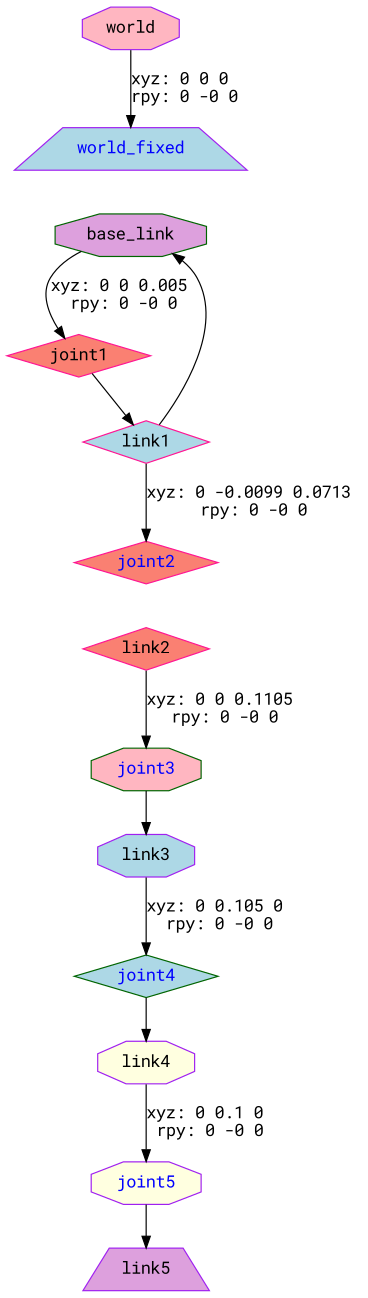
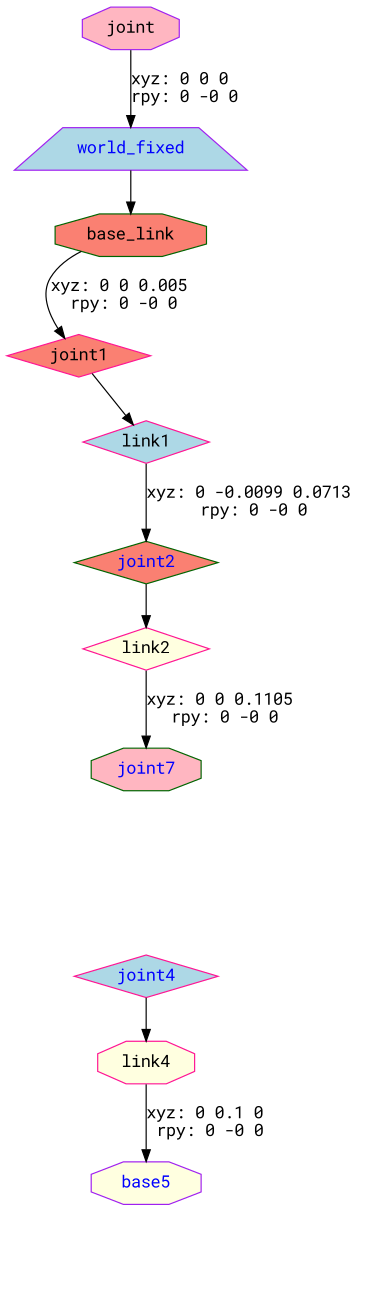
node "world": label "world" -> "joint"
node "base_link": fillcolor plum -> salmon
edge "link1" -> "base_link": now "world_fixed" -> "base_link"
node "joint2": color deeppink -> darkgreen
edge "joint2" -> "link2": added
node "link2": fillcolor salmon -> lightyellow
node "joint3": label "joint3" -> "joint7"
node "link3": removed
node "joint4": color darkgreen -> deeppink
node "link4": color purple -> deeppink
node "joint5": label "joint5" -> "base5"
node "link5": removed
